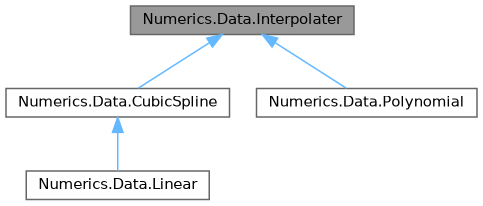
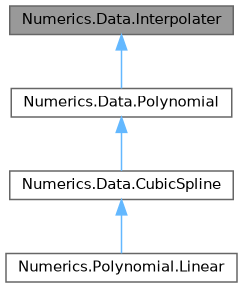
edge "Numerics.Data.CubicSpline" -> "Numerics.Data.Interpolater": now "Numerics.Data.CubicSpline" -> "Numerics.Data.Polynomial"
node "Numerics.Data.Linear": label "Numerics.Data.Linear" -> "Numerics.Polynomial.Linear"
